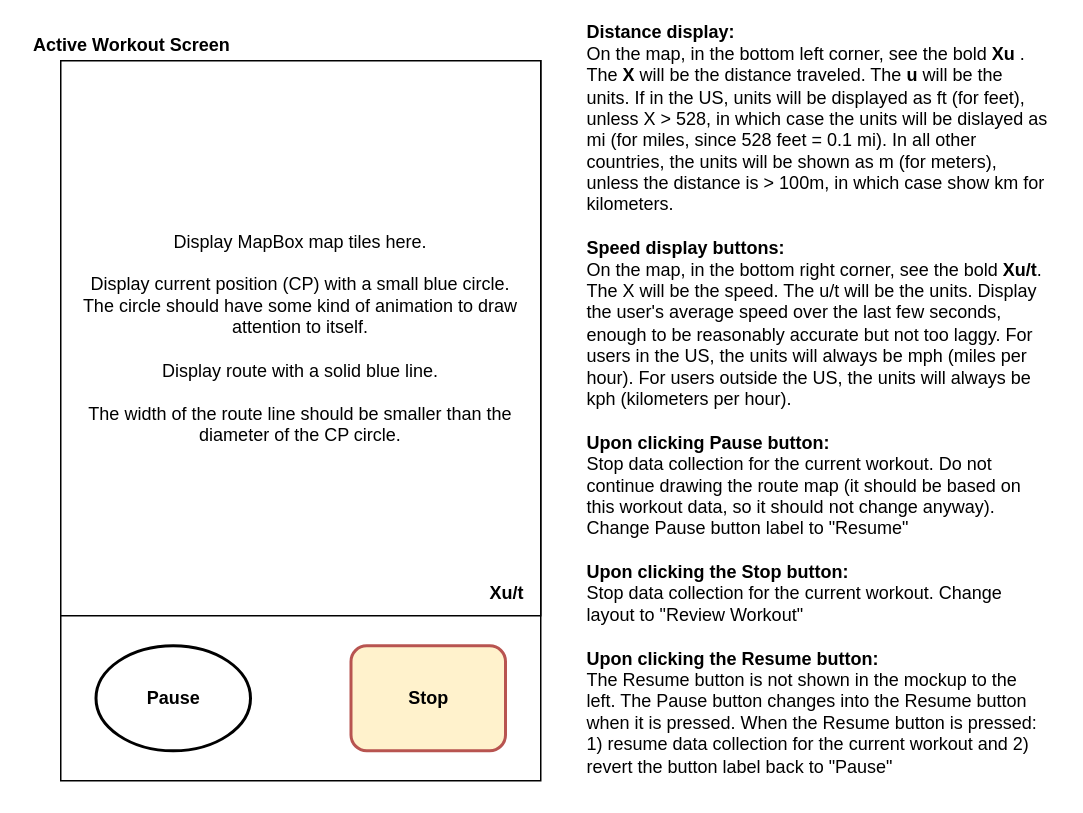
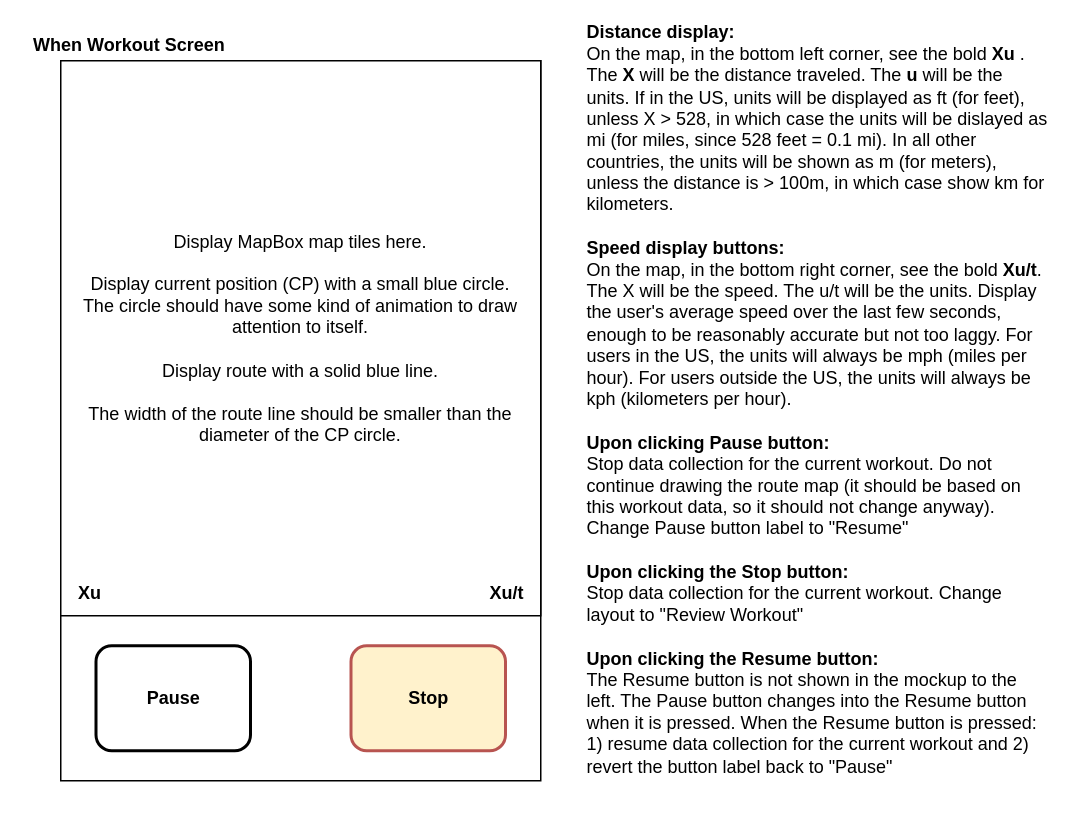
node "Active Workout Screen": label "Active Workout Screen" -> "When Workout Screen"
node "Xu": added
node "Pause": shape ellipse -> rounded rectangle
